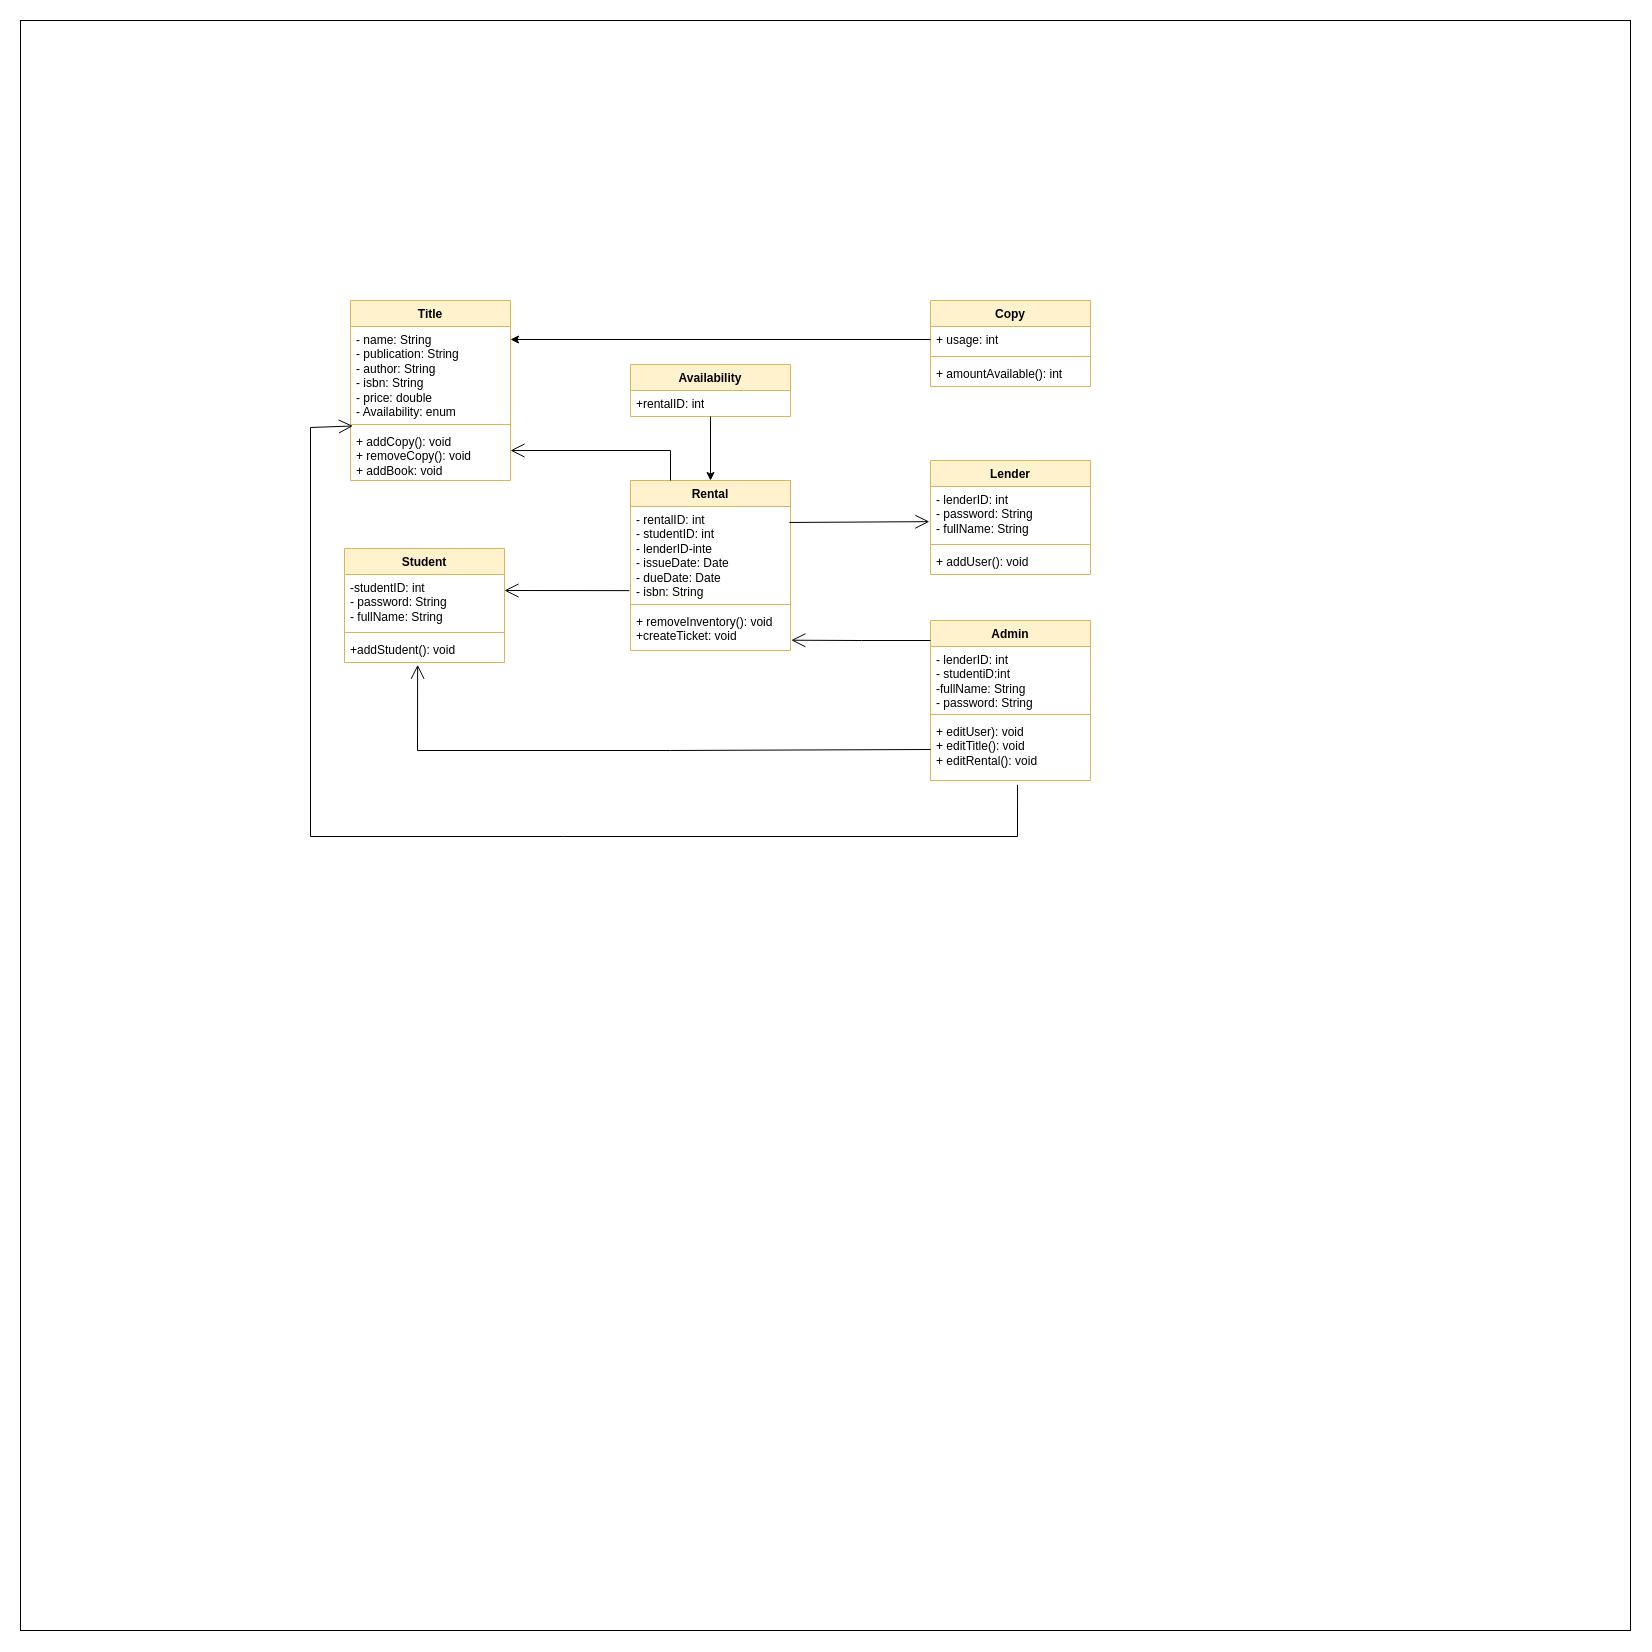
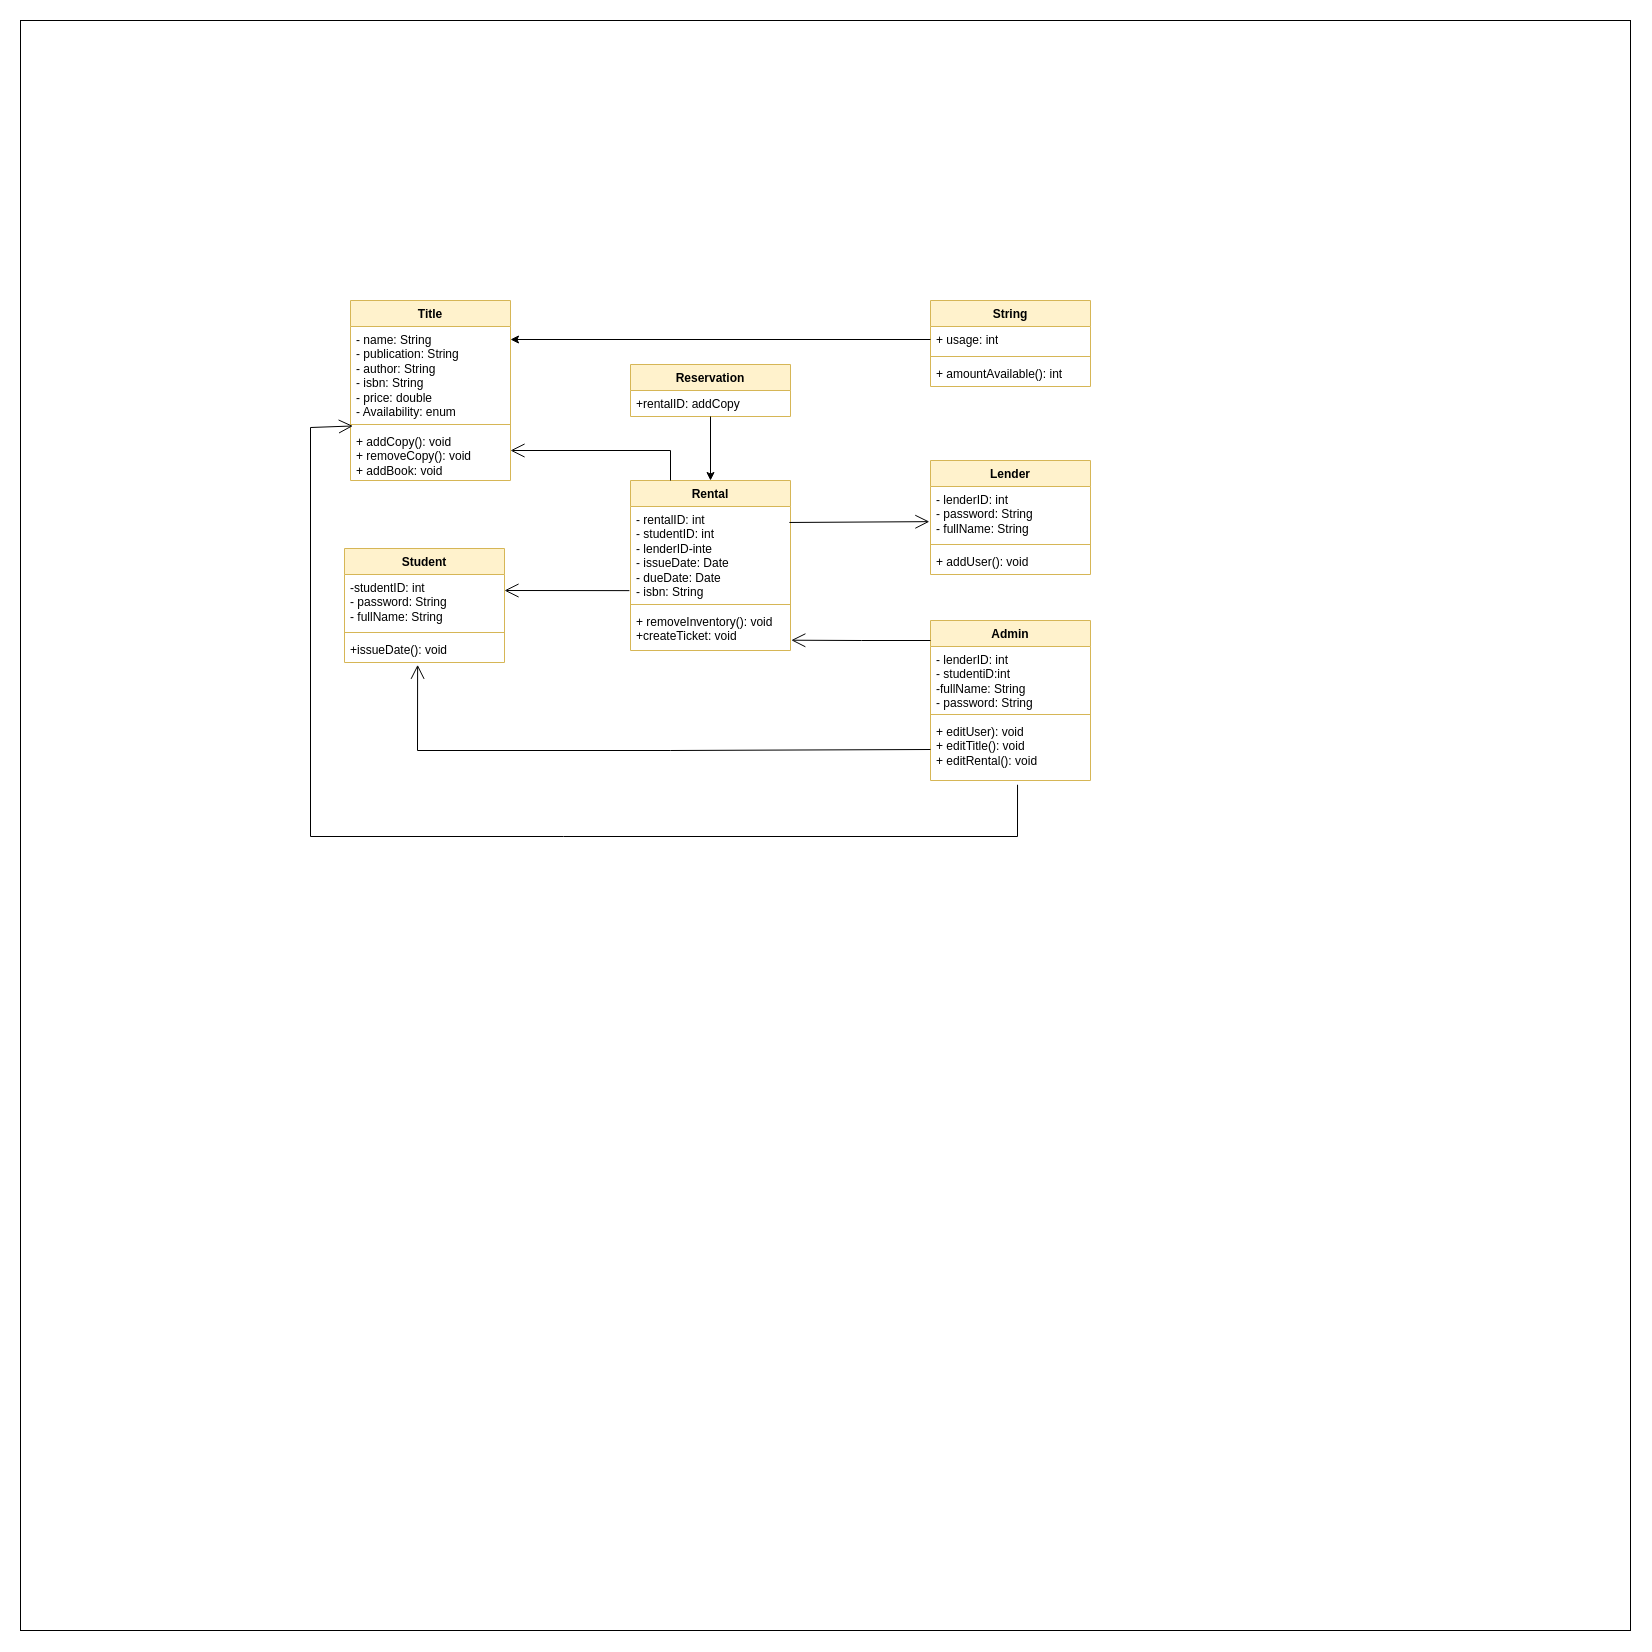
node "Copy": label "Copy" -> "String"
node "Availability": label "Availability" -> "Reservation"
node "+rentalID: int": label "+rentalID: int" -> "+rentalID: addCopy"
node "+addStudent(): void": label "+addStudent(): void" -> "+issueDate(): void"
